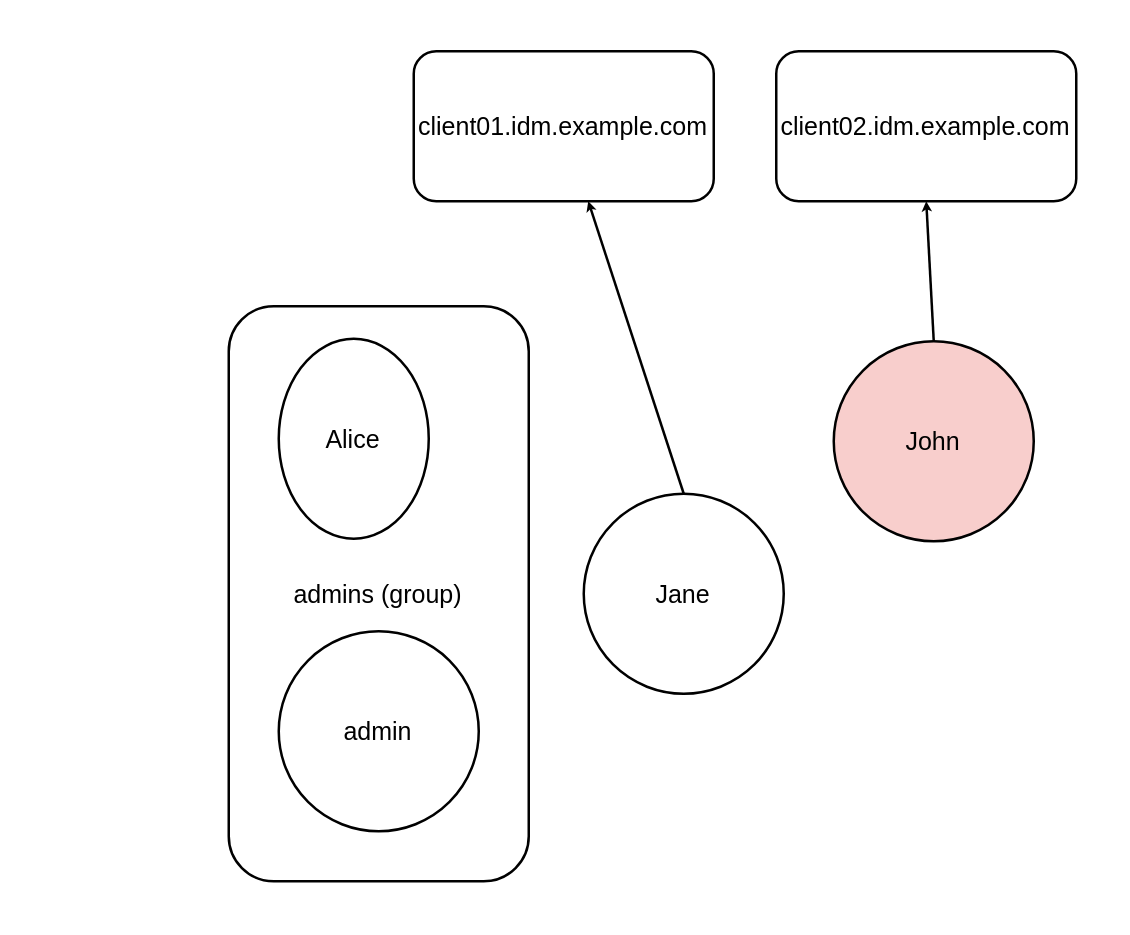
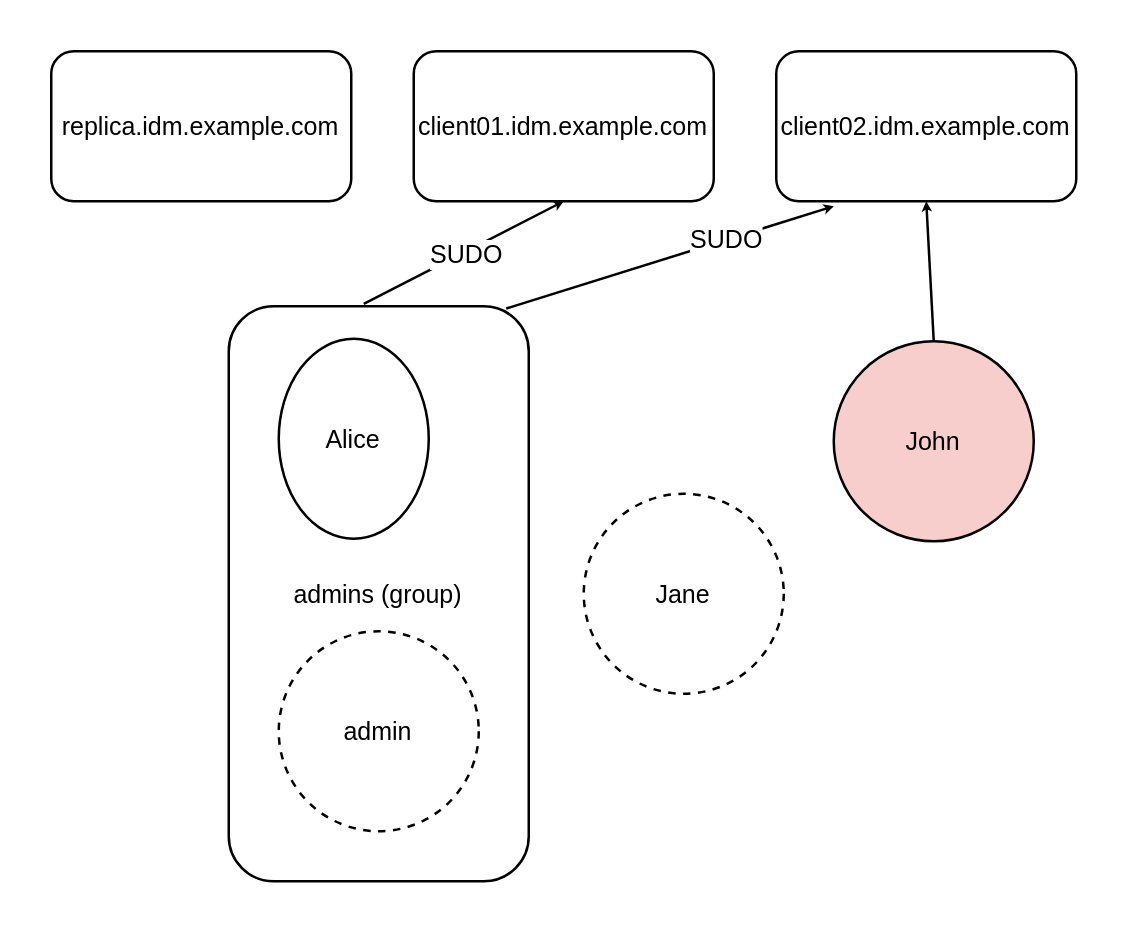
node "replica.idm.example.com": added
edge "admins (group)" -> "client01.idm.example.com": added, label "SUDO"
edge "admins (group)" -> "client02.idm.example.com": added, label "SUDO"
edge "Jane" -> "client01.idm.example.com": removed
node "Jane": style solid -> dashed
node "admin": style solid -> dashed
